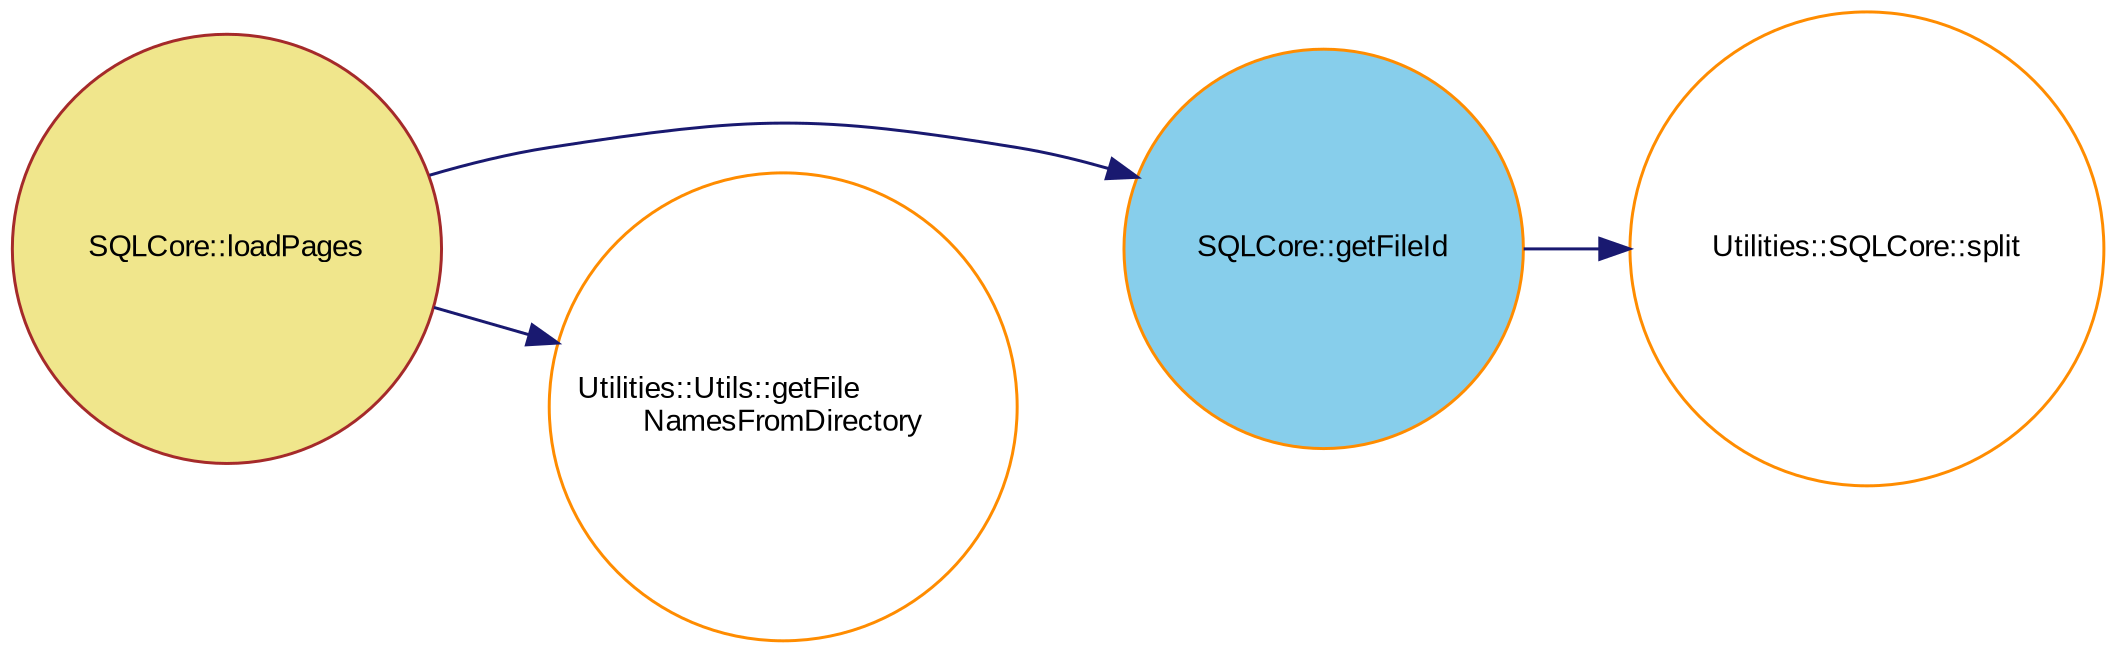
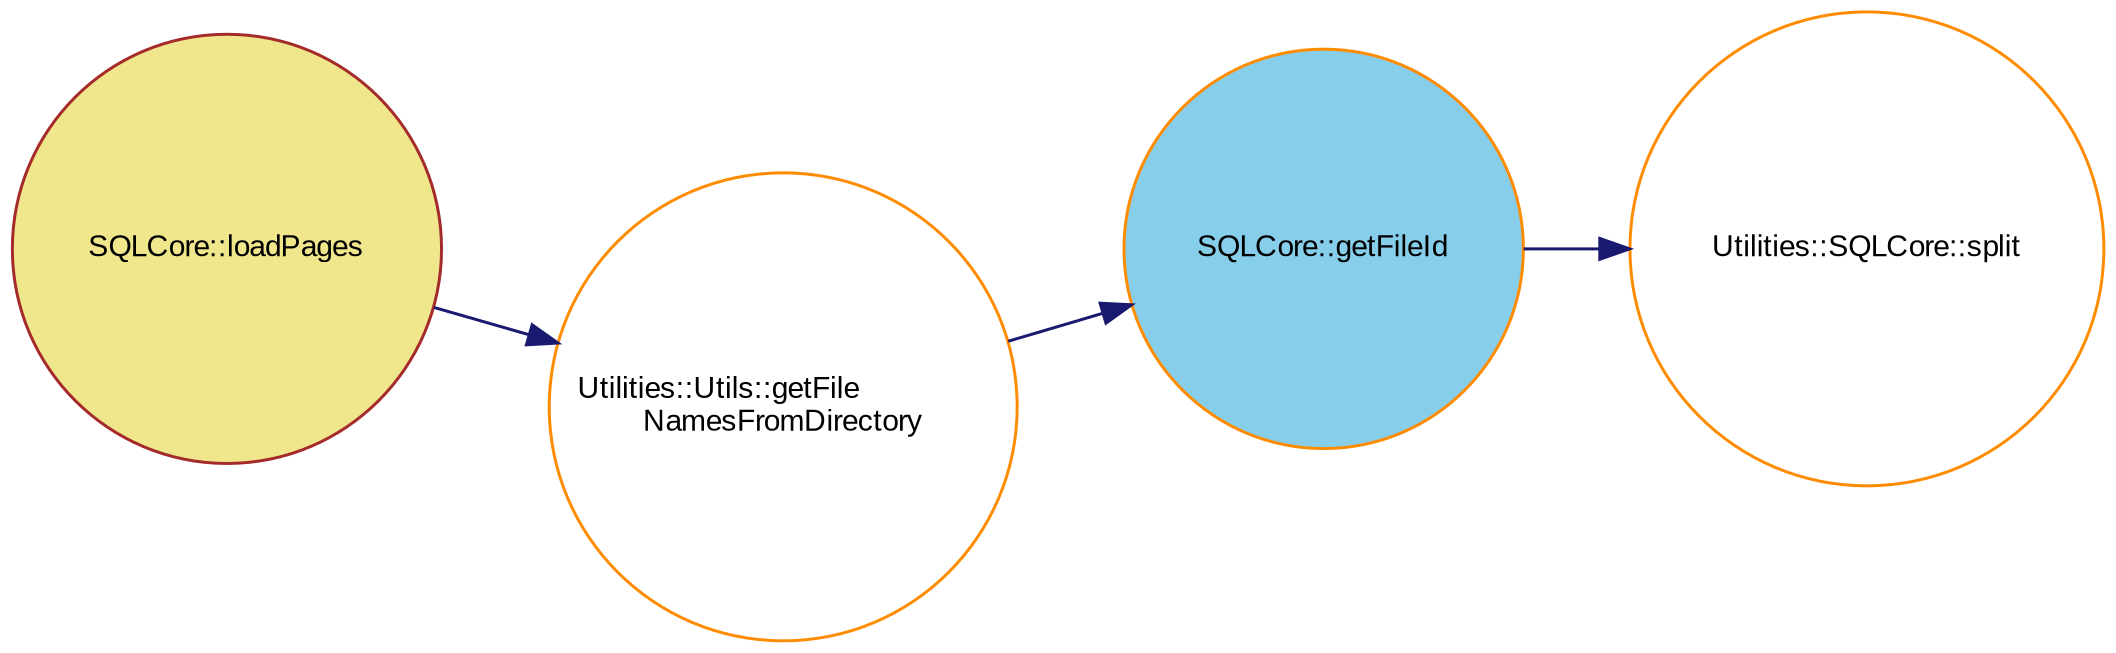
edge "SQLCore::loadPages" -> "SQLCore::getFileId": now "Utilities::Utils::getFile NamesFromDirectory" -> "SQLCore::getFileId"
